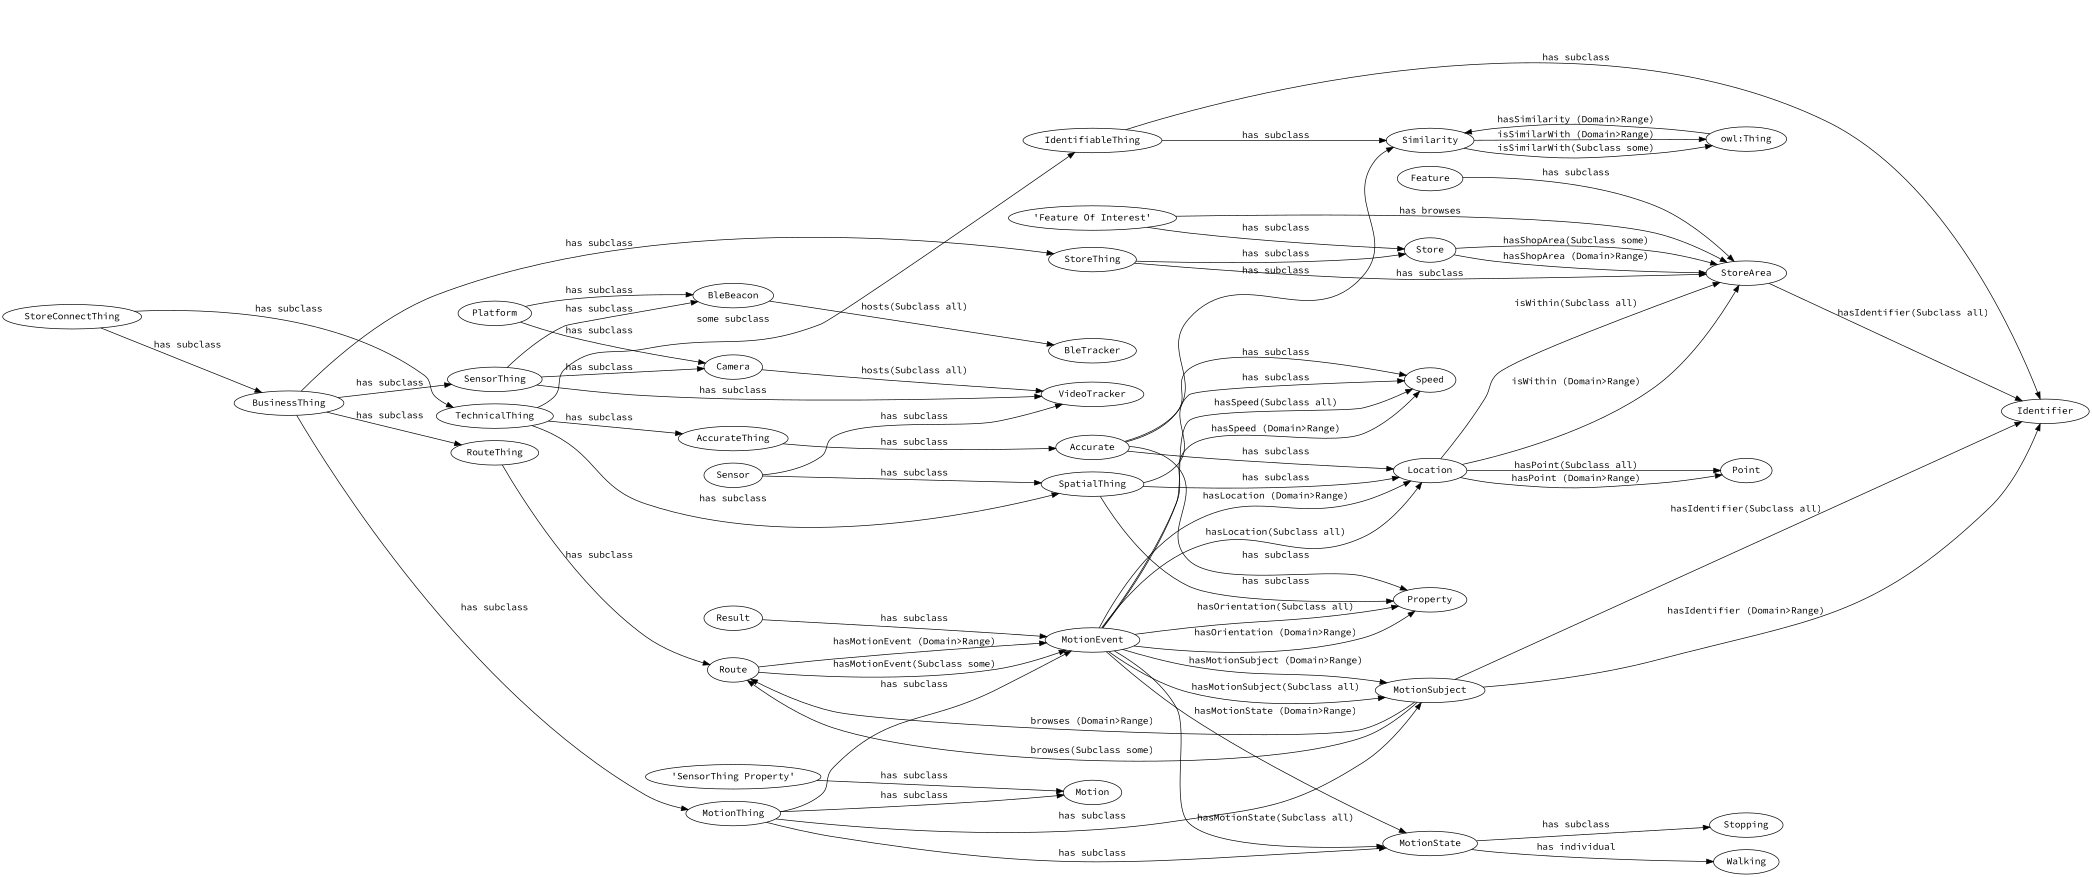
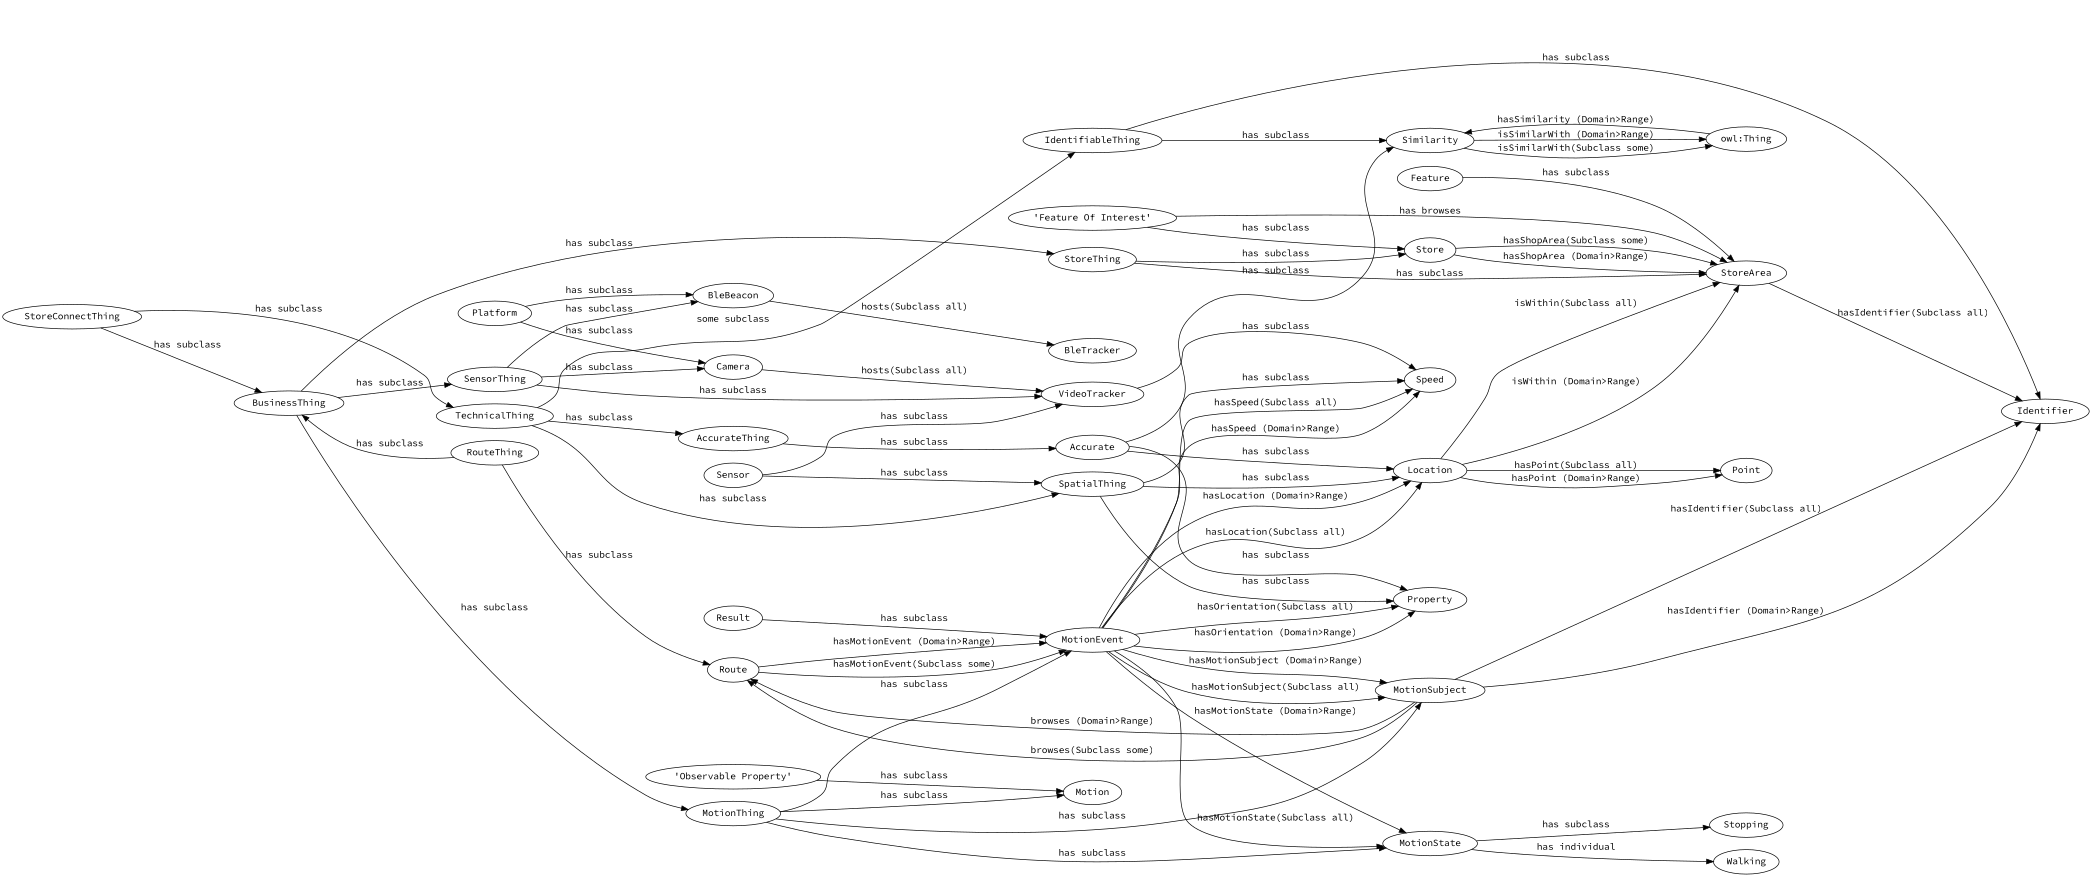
edge "Accurate" -> "Speed": now "VideoTracker" -> "Speed"
edge "BusinessThing" -> "RouteThing": reversed
node "'SensorThing Property'": label "'SensorThing Property'" -> "'Observable Property'"
